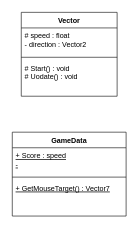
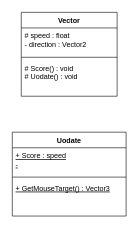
node "# Start() : void # Uodate() : void": label "# Start() : void # Uodate() : void" -> "# Score() : void # Uodate() : void"
node "GameData": label "GameData" -> "Uodate"
node "+ GetMouseTarget() : Vector7": label "+ GetMouseTarget() : Vector7" -> "+ GetMouseTarget() : Vector3"
